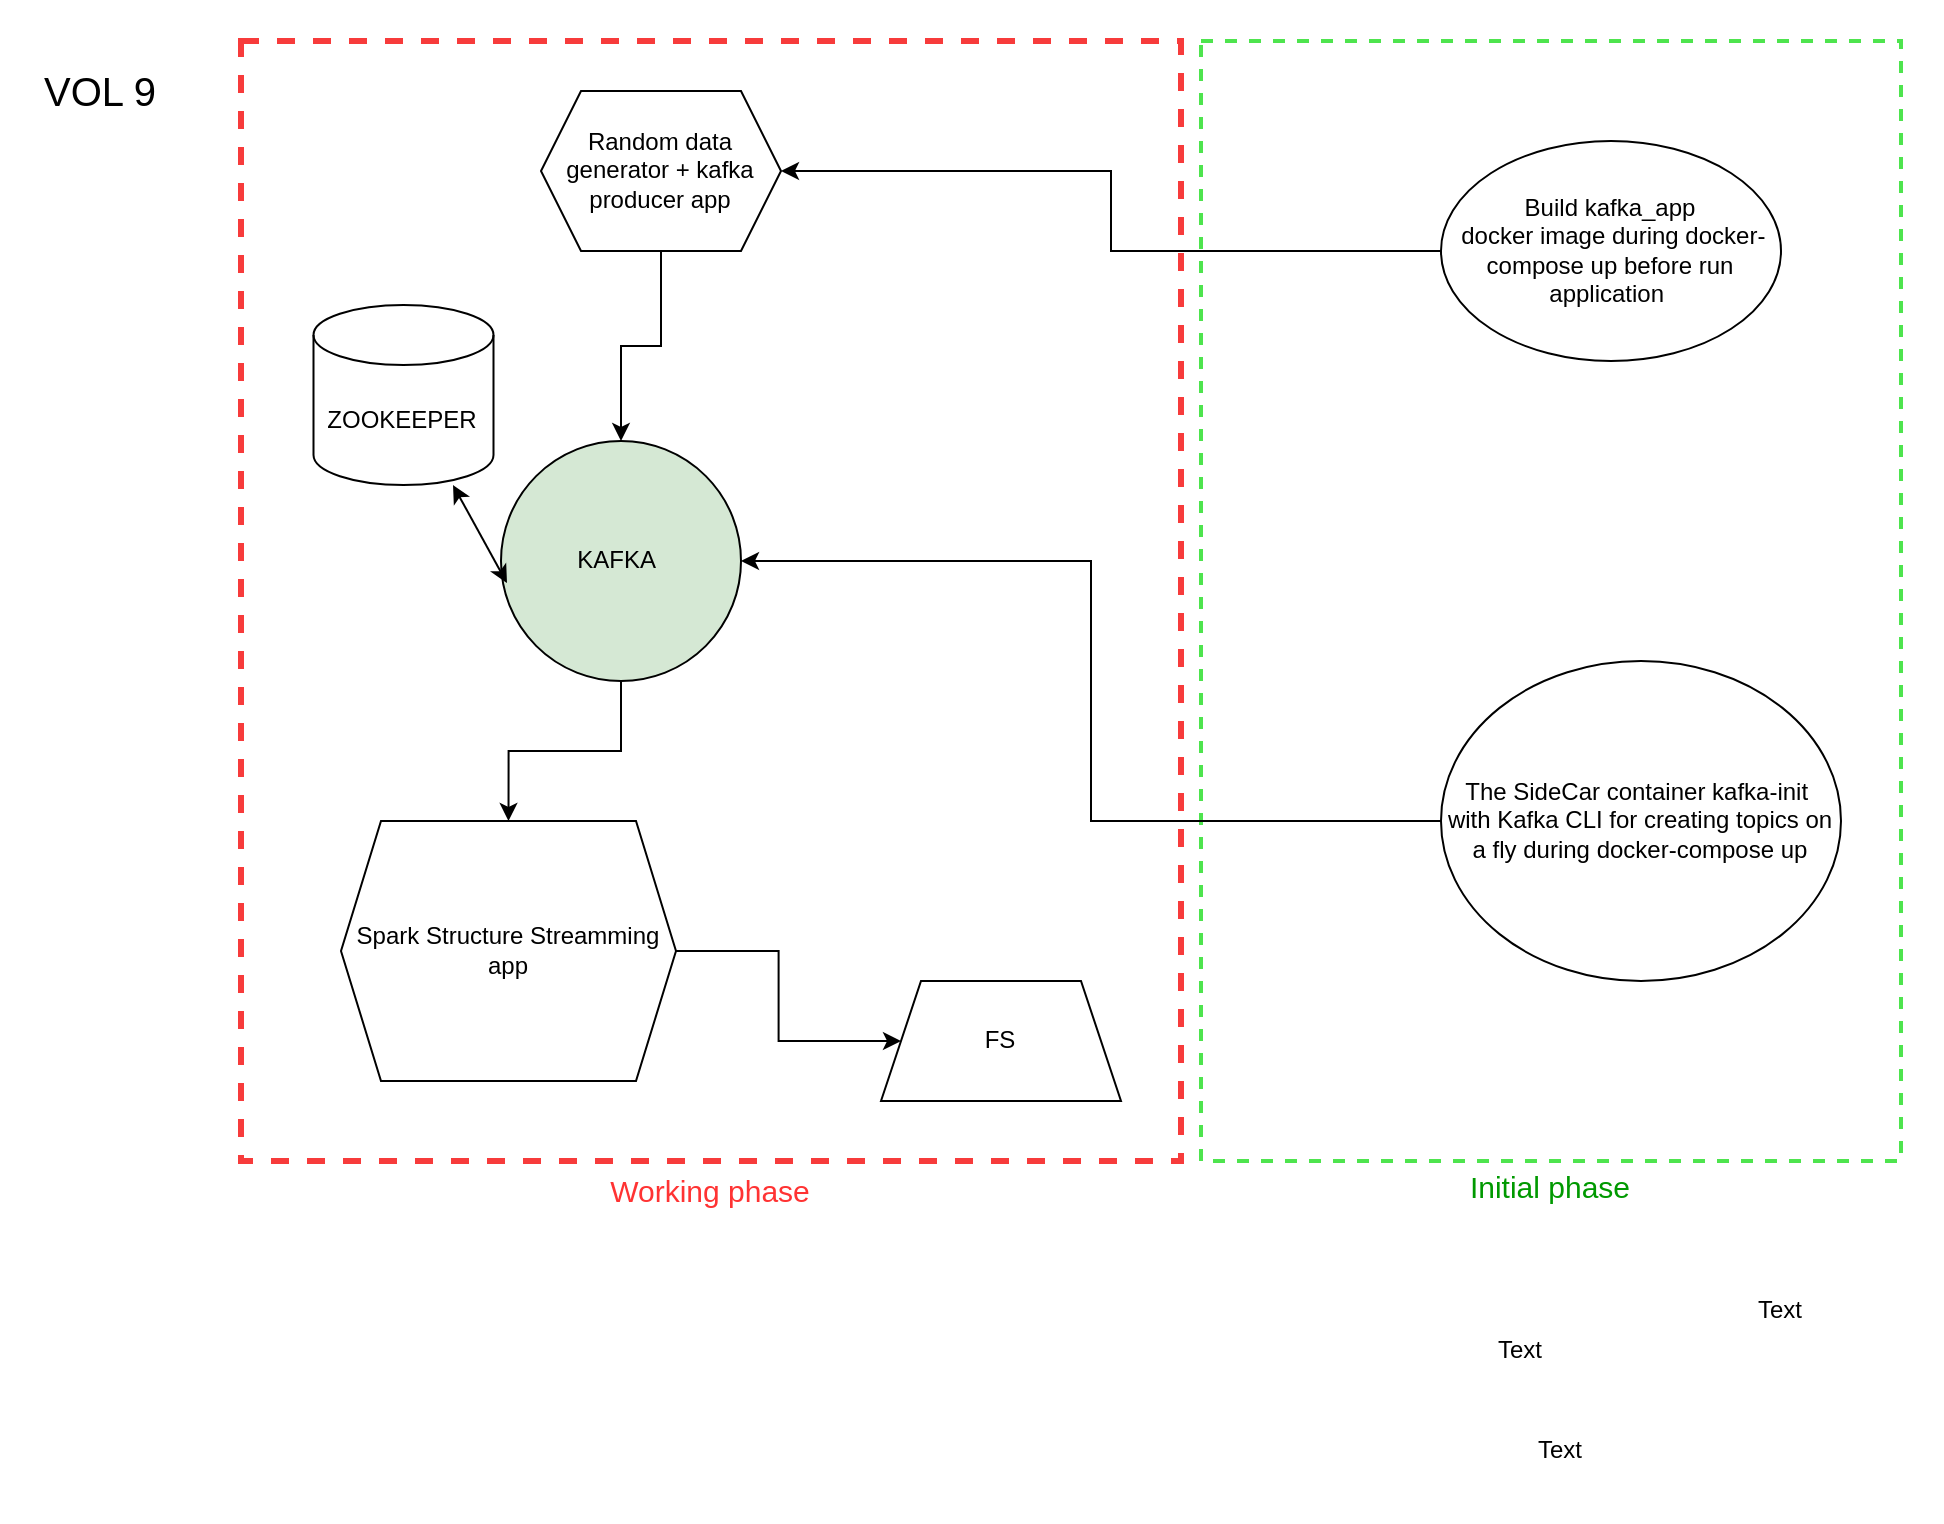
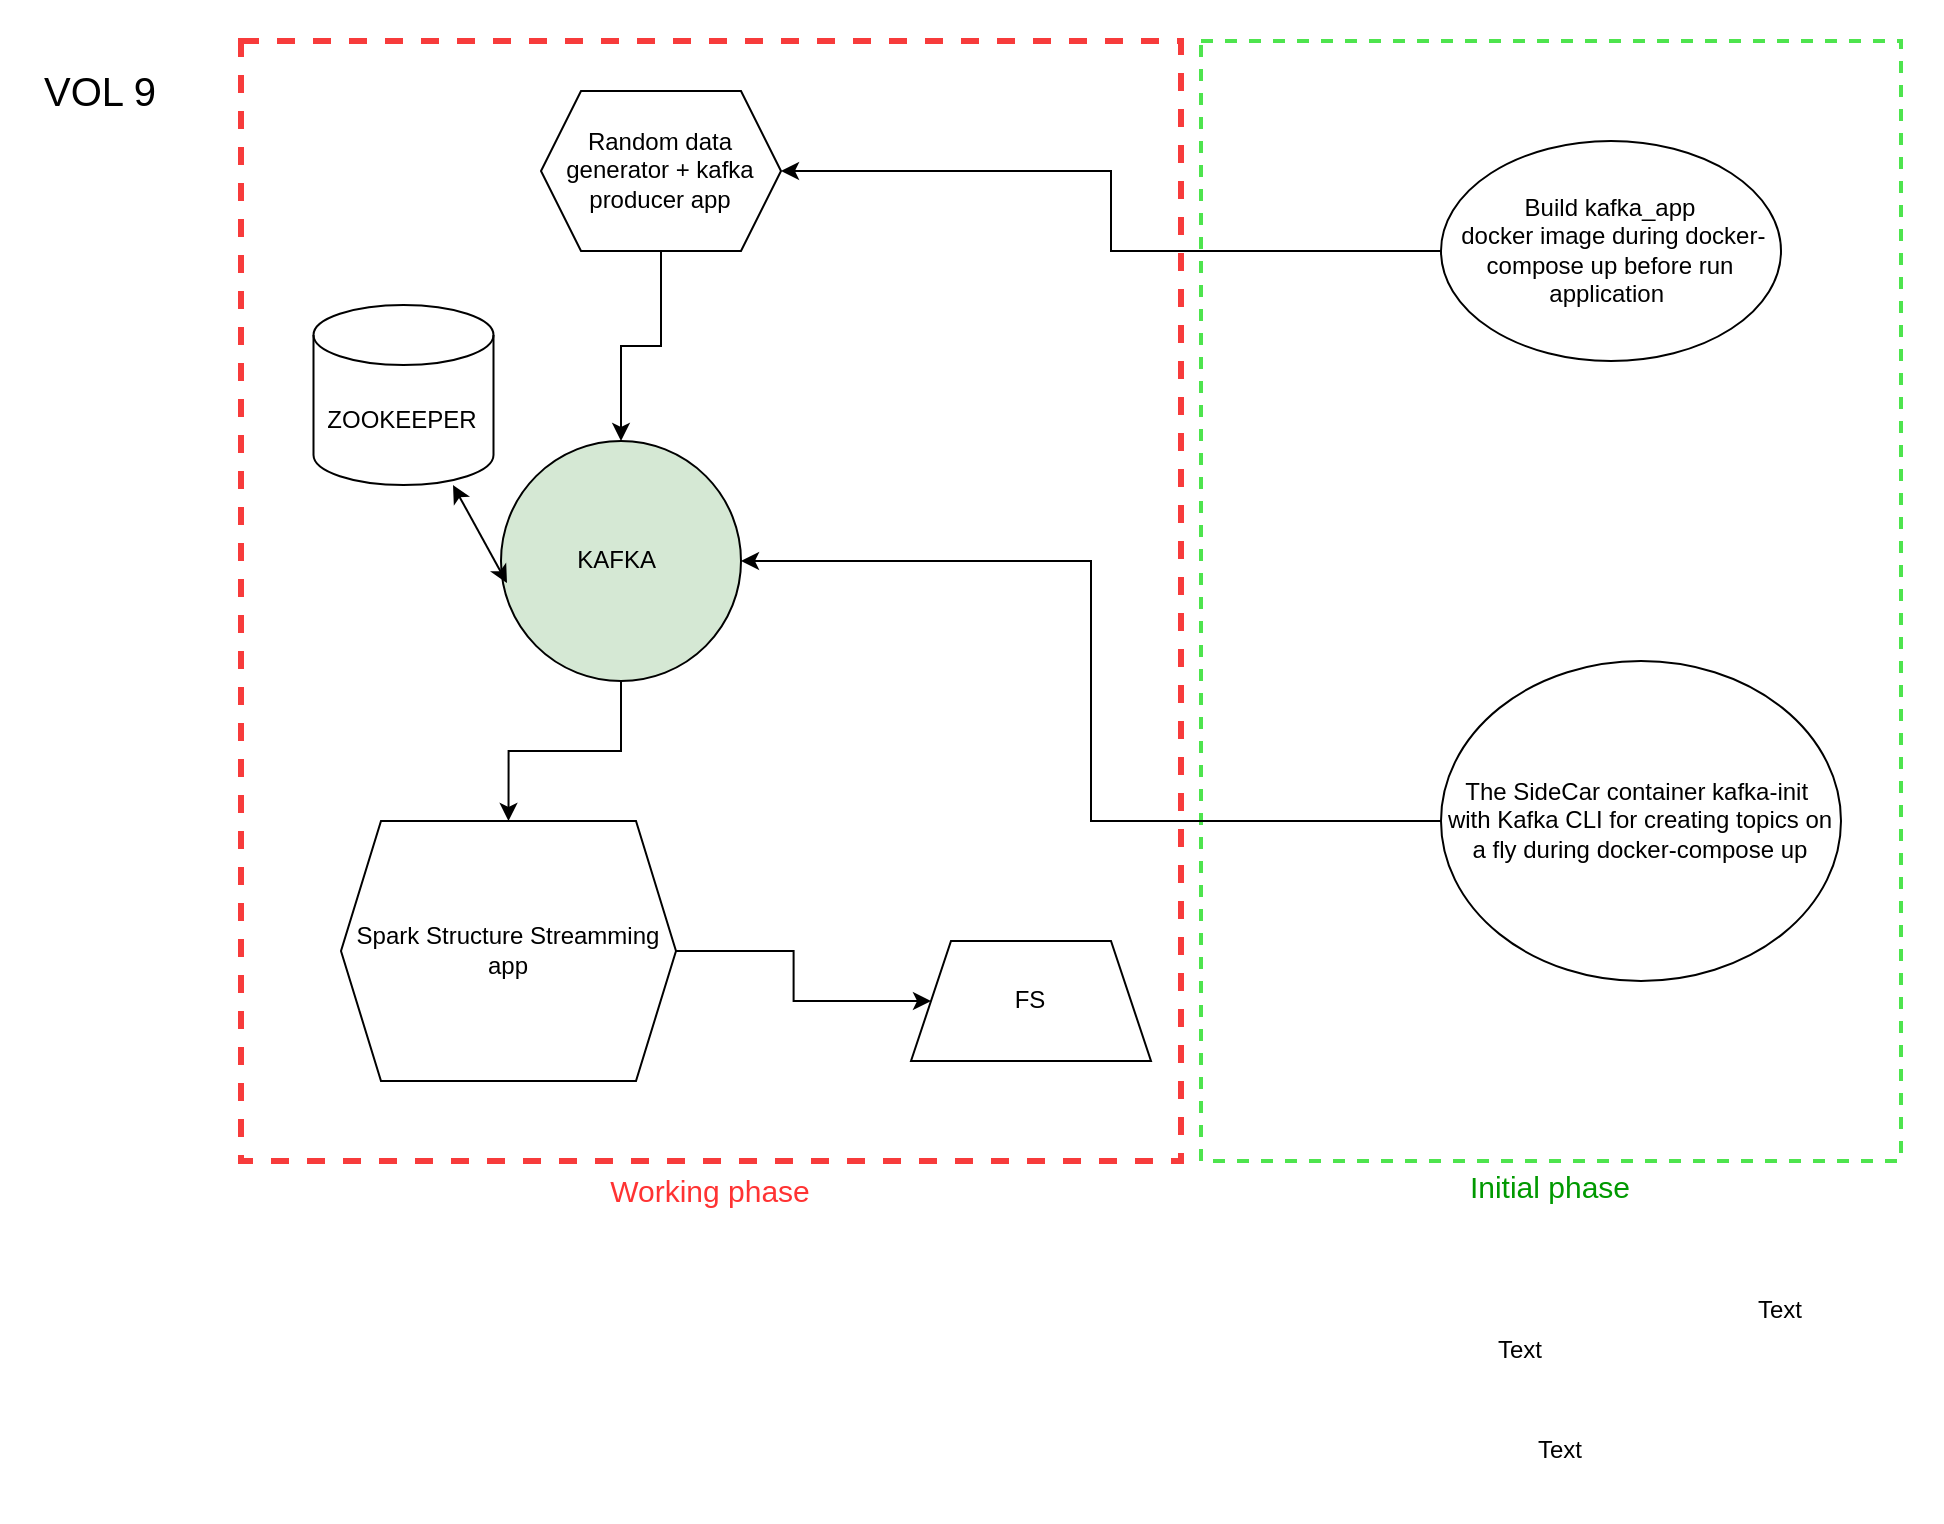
node "FS": moved (1001, 1041) -> (1031, 1001)
